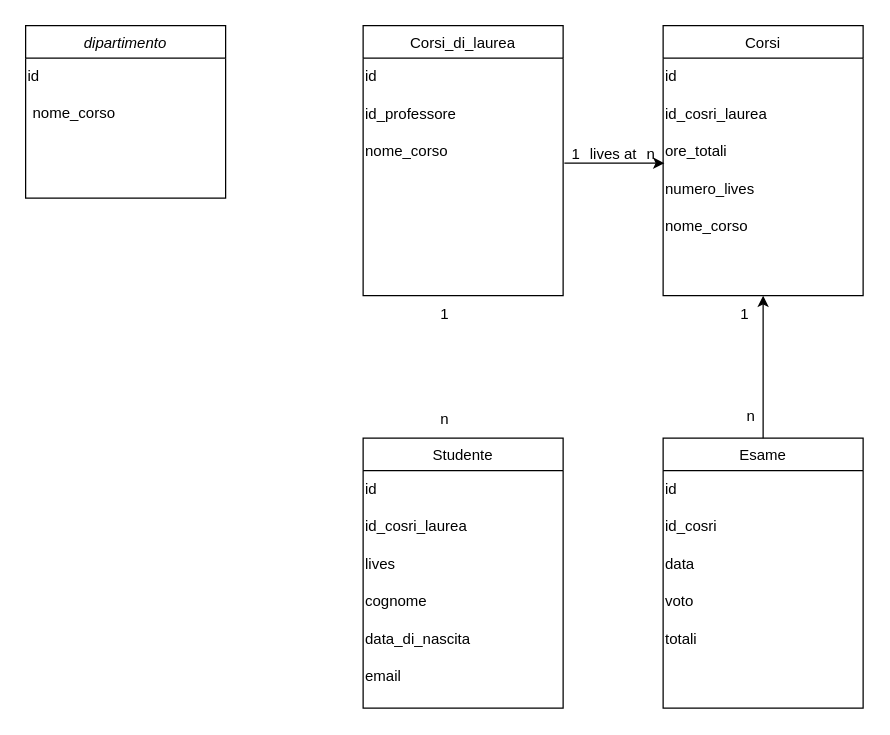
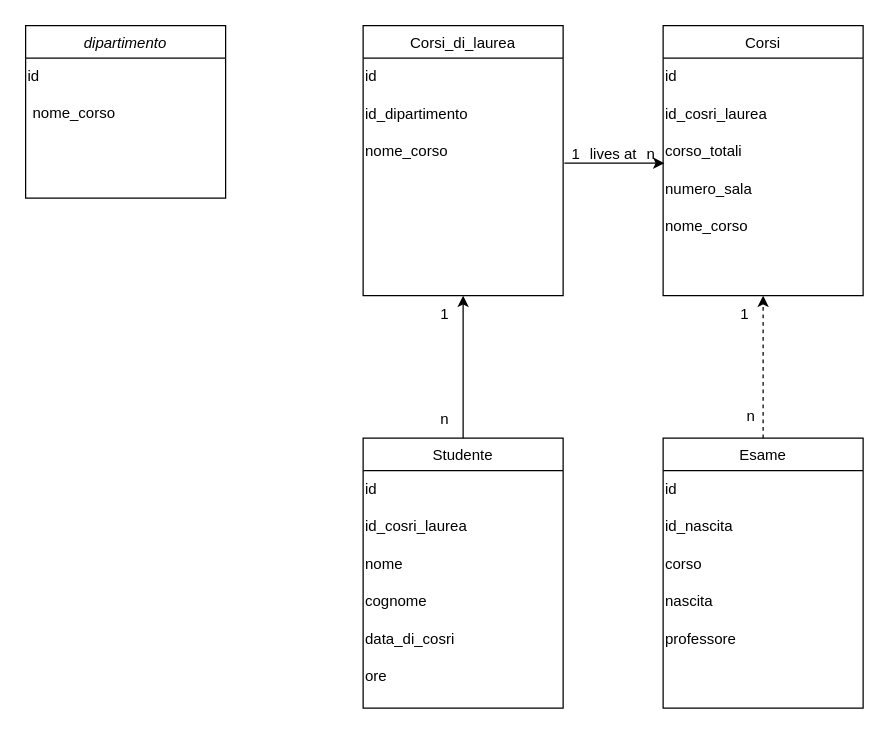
node "id_professore": label "id_professore" -> "id_dipartimento"
node "ore_totali": label "ore_totali" -> "corso_totali"
node "numero_lives": label "numero_lives" -> "numero_sala"
edge "Esame" -> "Corsi": style solid -> dashed
edge "Studente" -> "Corsi_di_laurea": added
node "id_cosri": label "id_cosri" -> "id_nascita"
node "lives": label "lives" -> "nome"
node "data": label "data" -> "corso"
node "voto": label "voto" -> "nascita"
node "data_di_nascita": label "data_di_nascita" -> "data_di_cosri"
node "totali": label "totali" -> "professore"
node "email": label "email" -> "ore"
